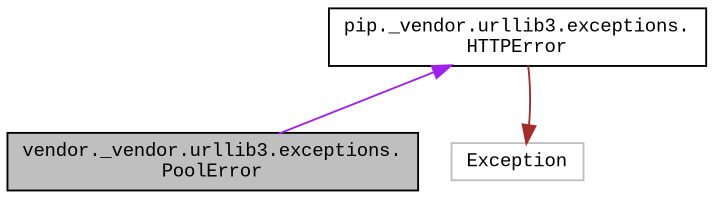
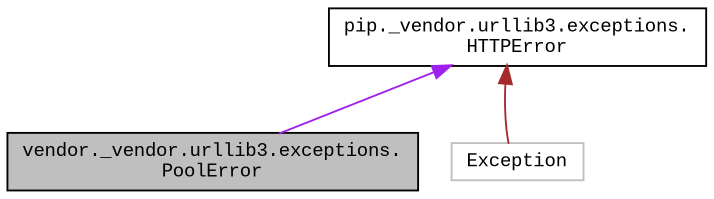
edge "pip._vendor.urllib3.exceptions. HTTPError" -> "Exception": reversed
